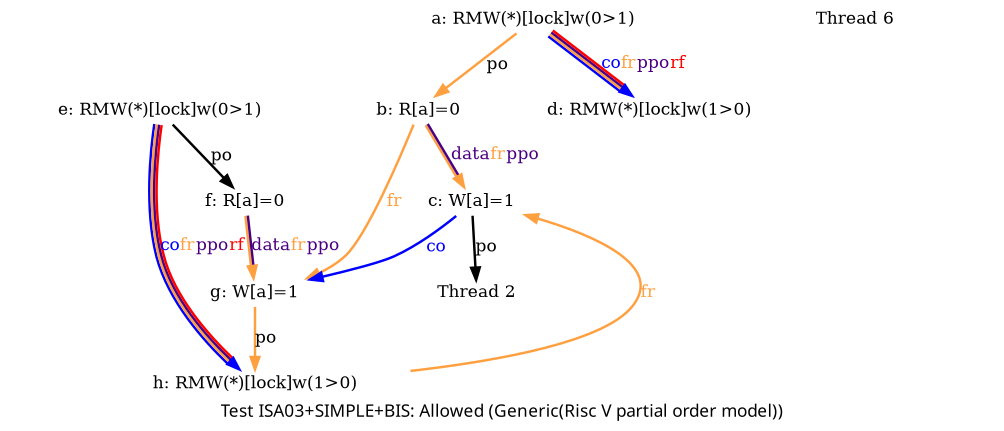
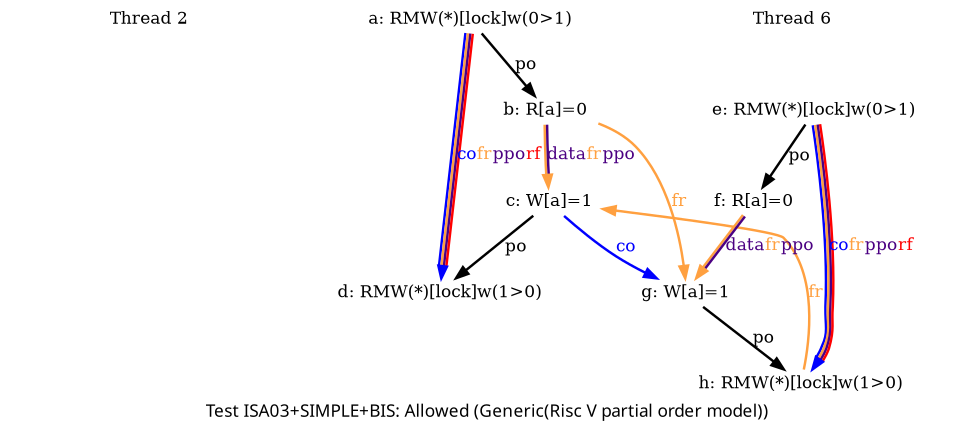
edge "a: RMW(*)[lock]w(0>1)" -> "b: R[a]=0": color #ffa040 -> black
edge "c: W[a]=1" -> "Thread 2": now "c: W[a]=1" -> "d: RMW(*)[lock]w(1>0)"
edge "g: W[a]=1" -> "h: RMW(*)[lock]w(1>0)": color #ffa040 -> black
